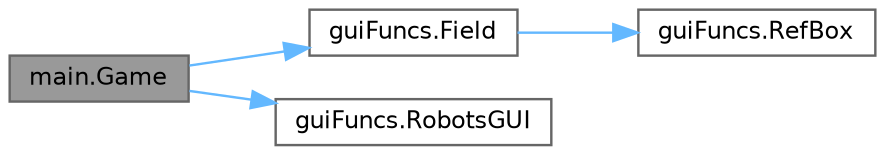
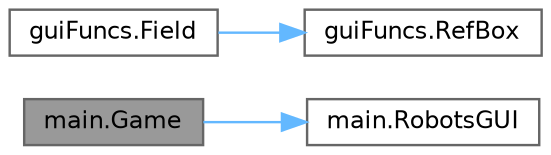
edge "main.Game" -> "guiFuncs.Field": removed
node "guiFuncs.RobotsGUI": label "guiFuncs.RobotsGUI" -> "main.RobotsGUI"
